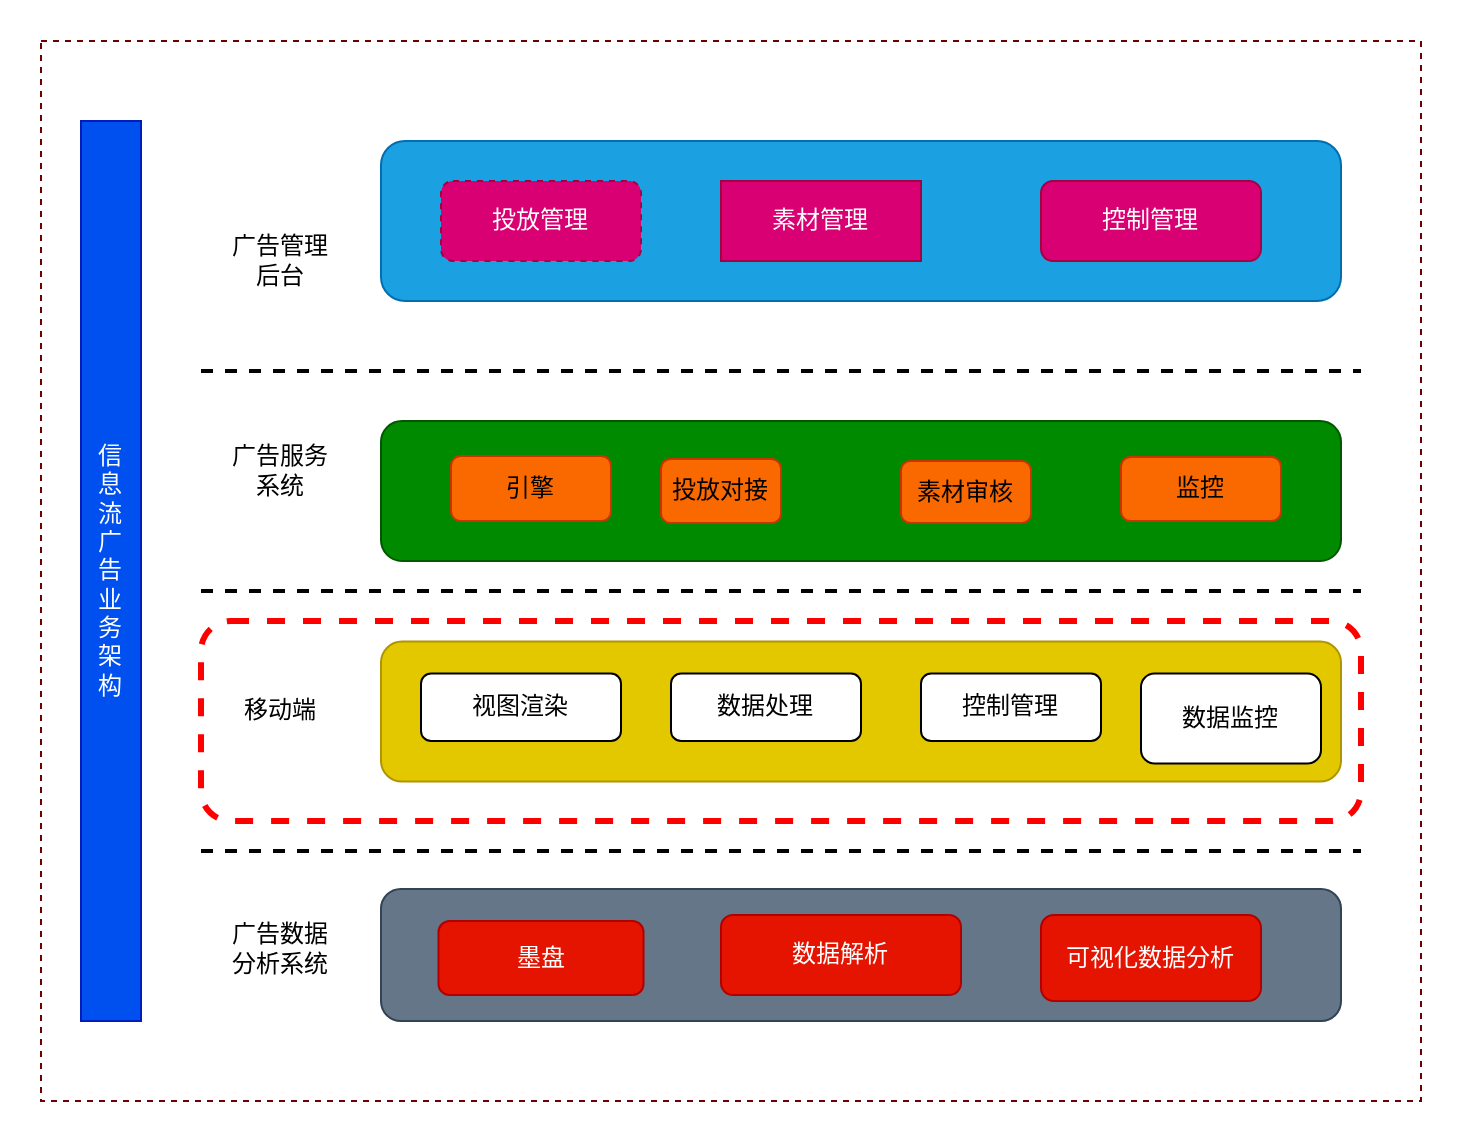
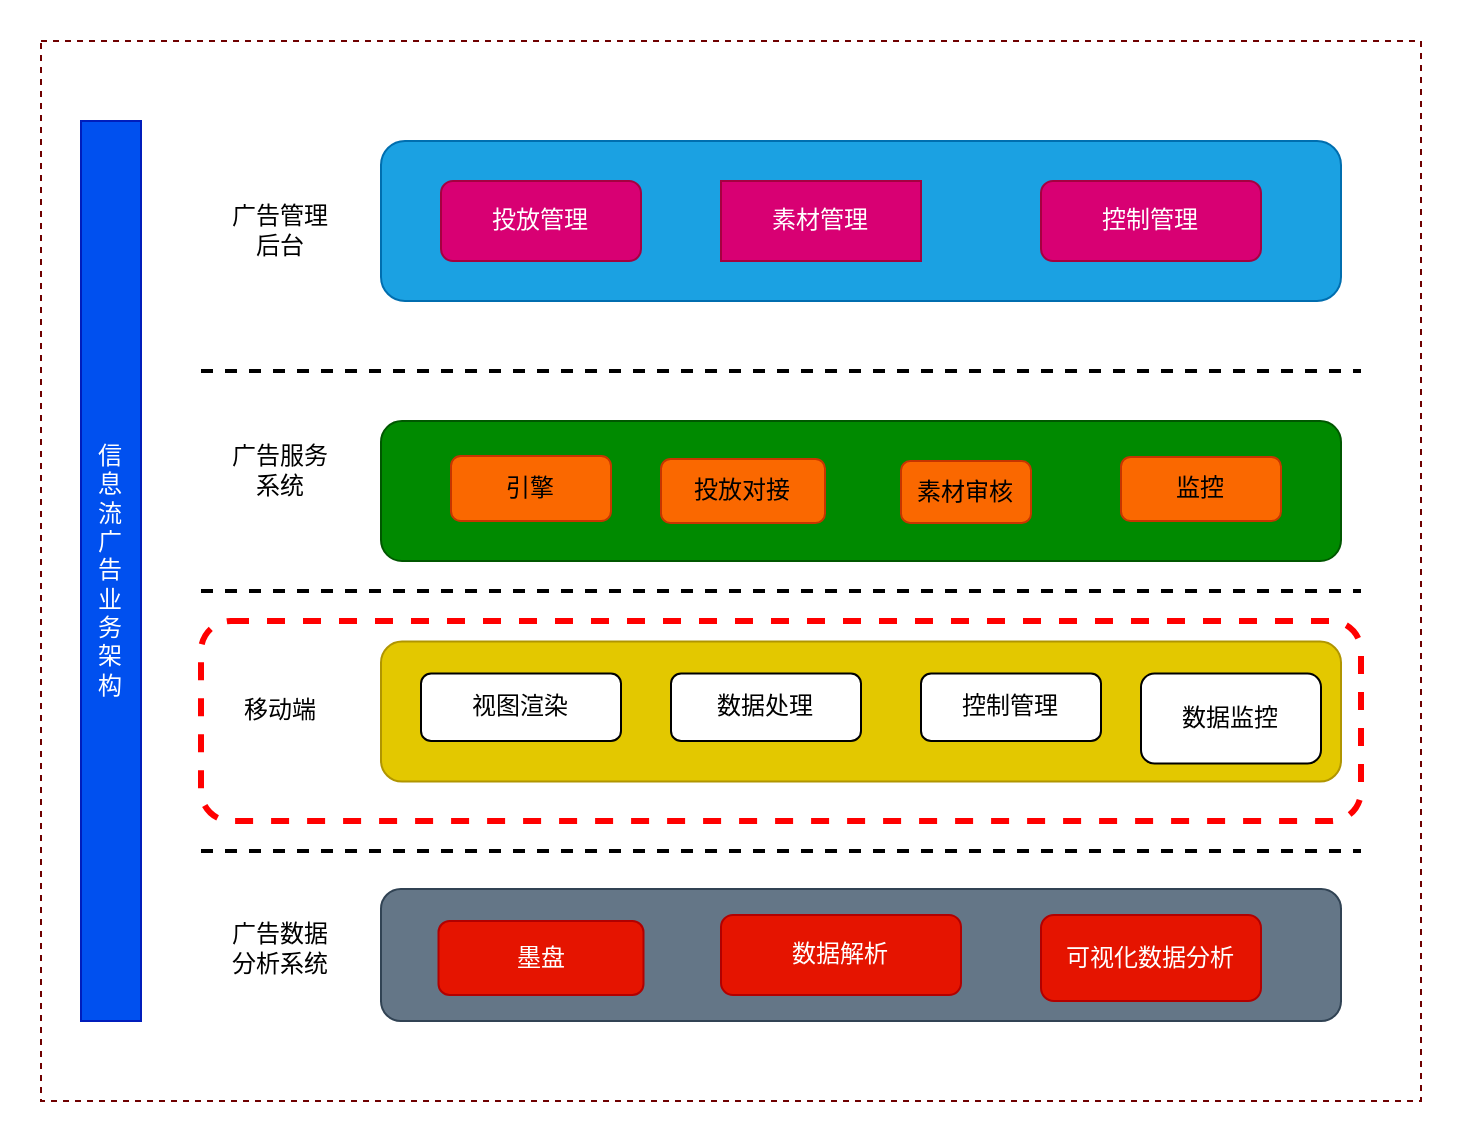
node "投放管理": style dashed -> solid
node "广告管理后台": moved (281, 261) -> (281, 231)
node "投放对接": size 120x64 -> 164x64
